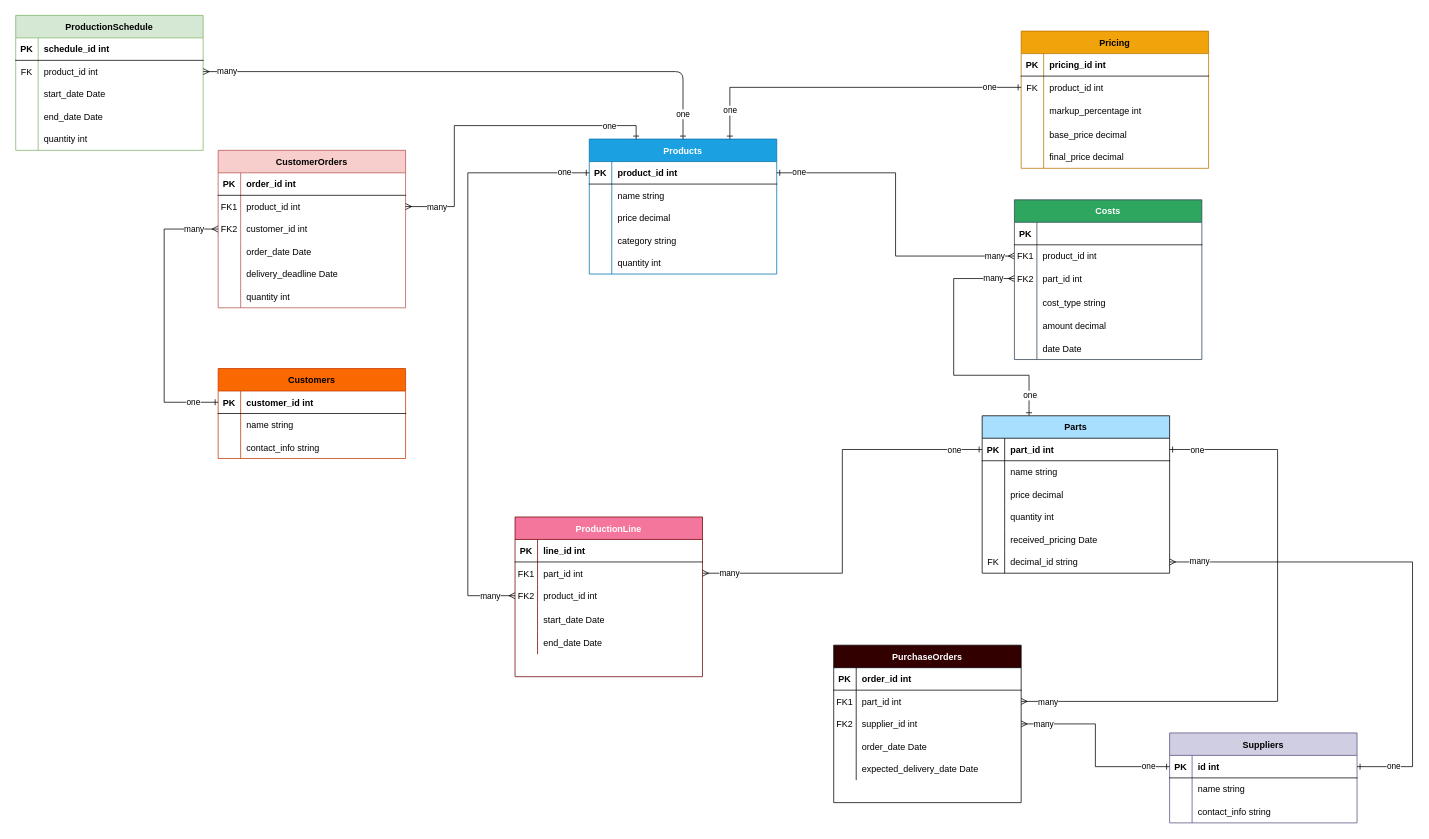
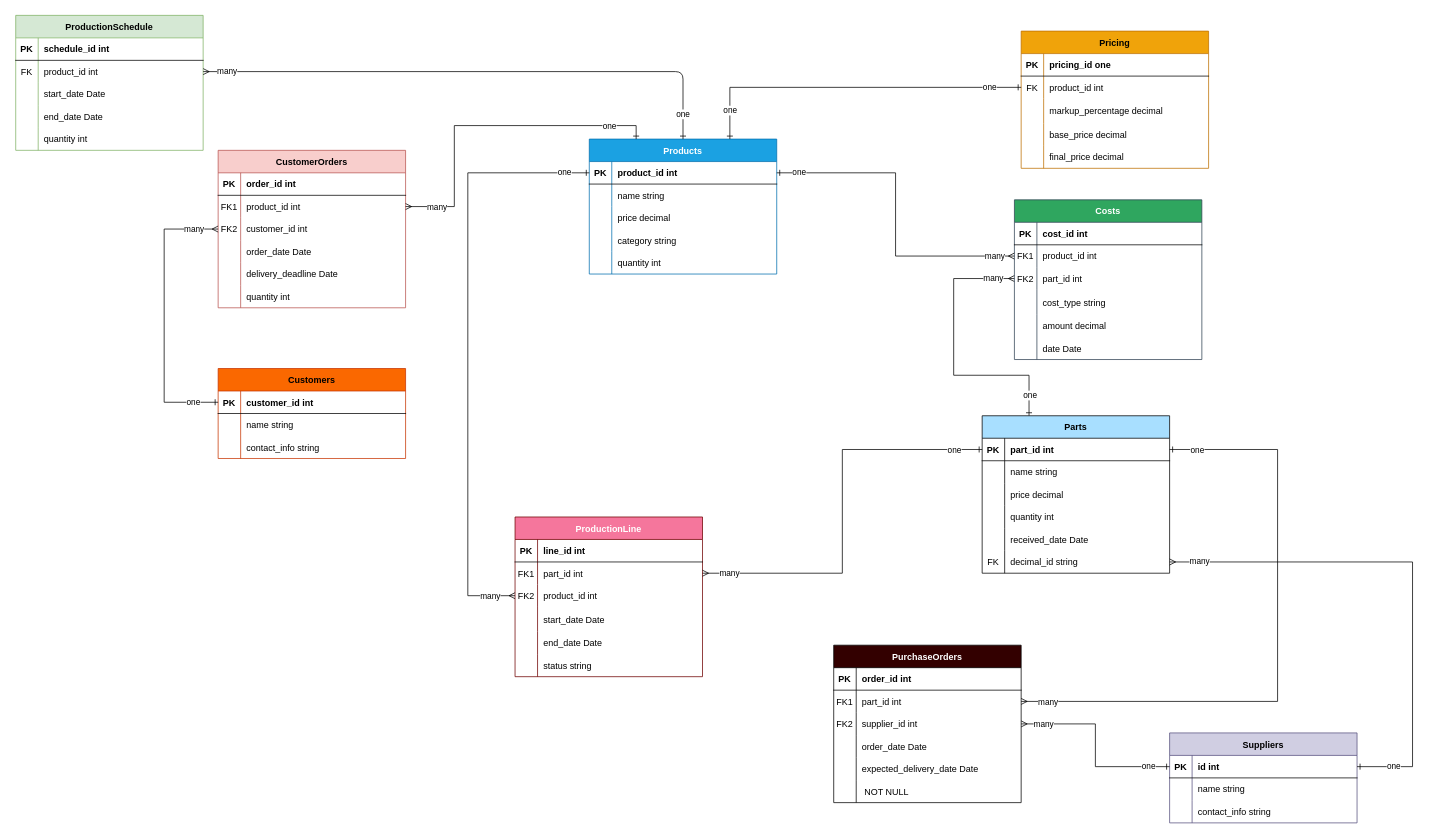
node "pricing_id int": label "pricing_id int" -> "pricing_id one"
node "markup_percentage int": label "markup_percentage int" -> "markup_percentage decimal"
node "cost_id int": added
node "received_pricing Date": label "received_pricing Date" -> "received_date Date"
node "status string": added
node "NOT NULL": added
